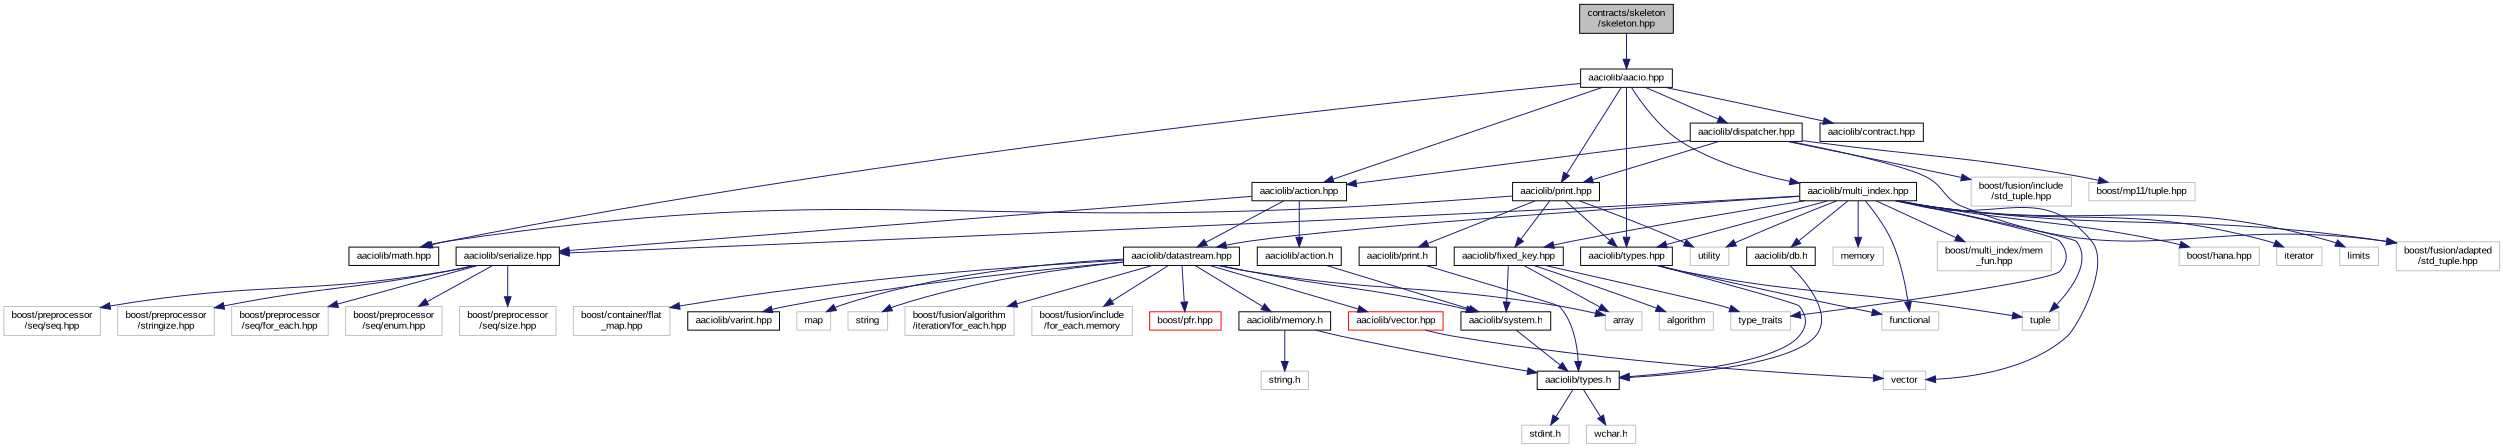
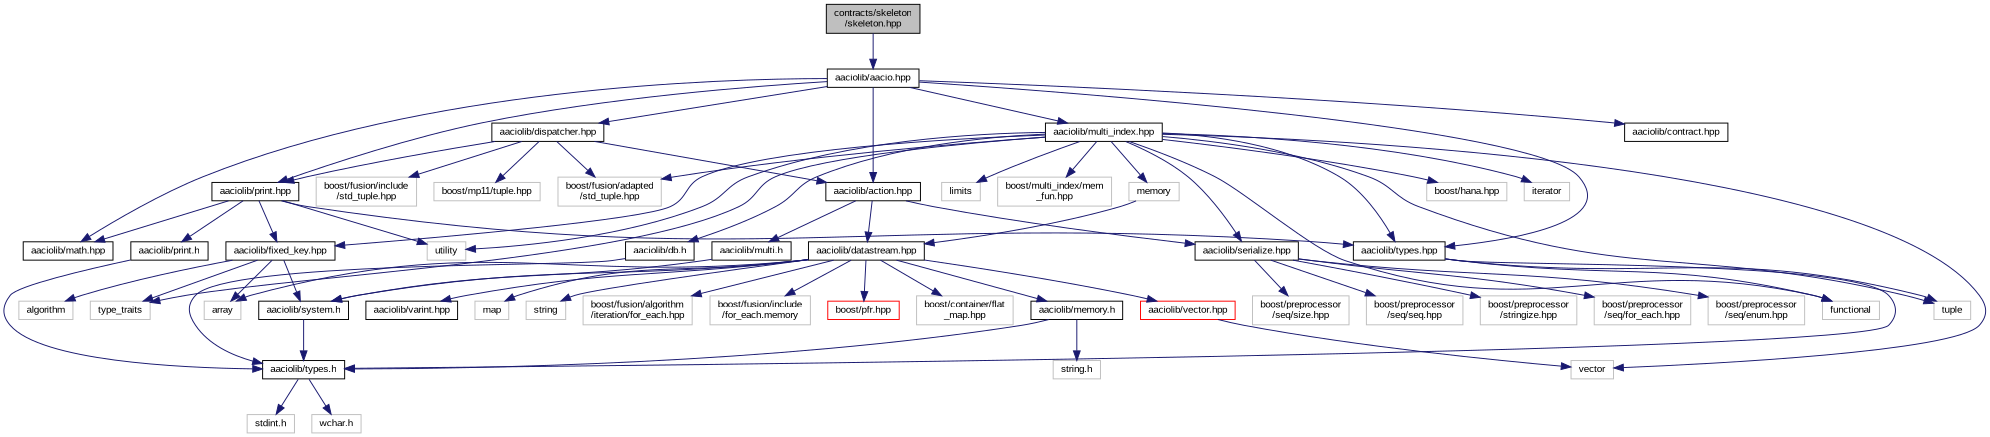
edge "aaciolib/multi_index.hpp" -> "aaciolib/datastream.hpp": now "memory" -> "aaciolib/datastream.hpp"
node "aaciolib/action.h": label "aaciolib/action.h" -> "aaciolib/multi.h"
